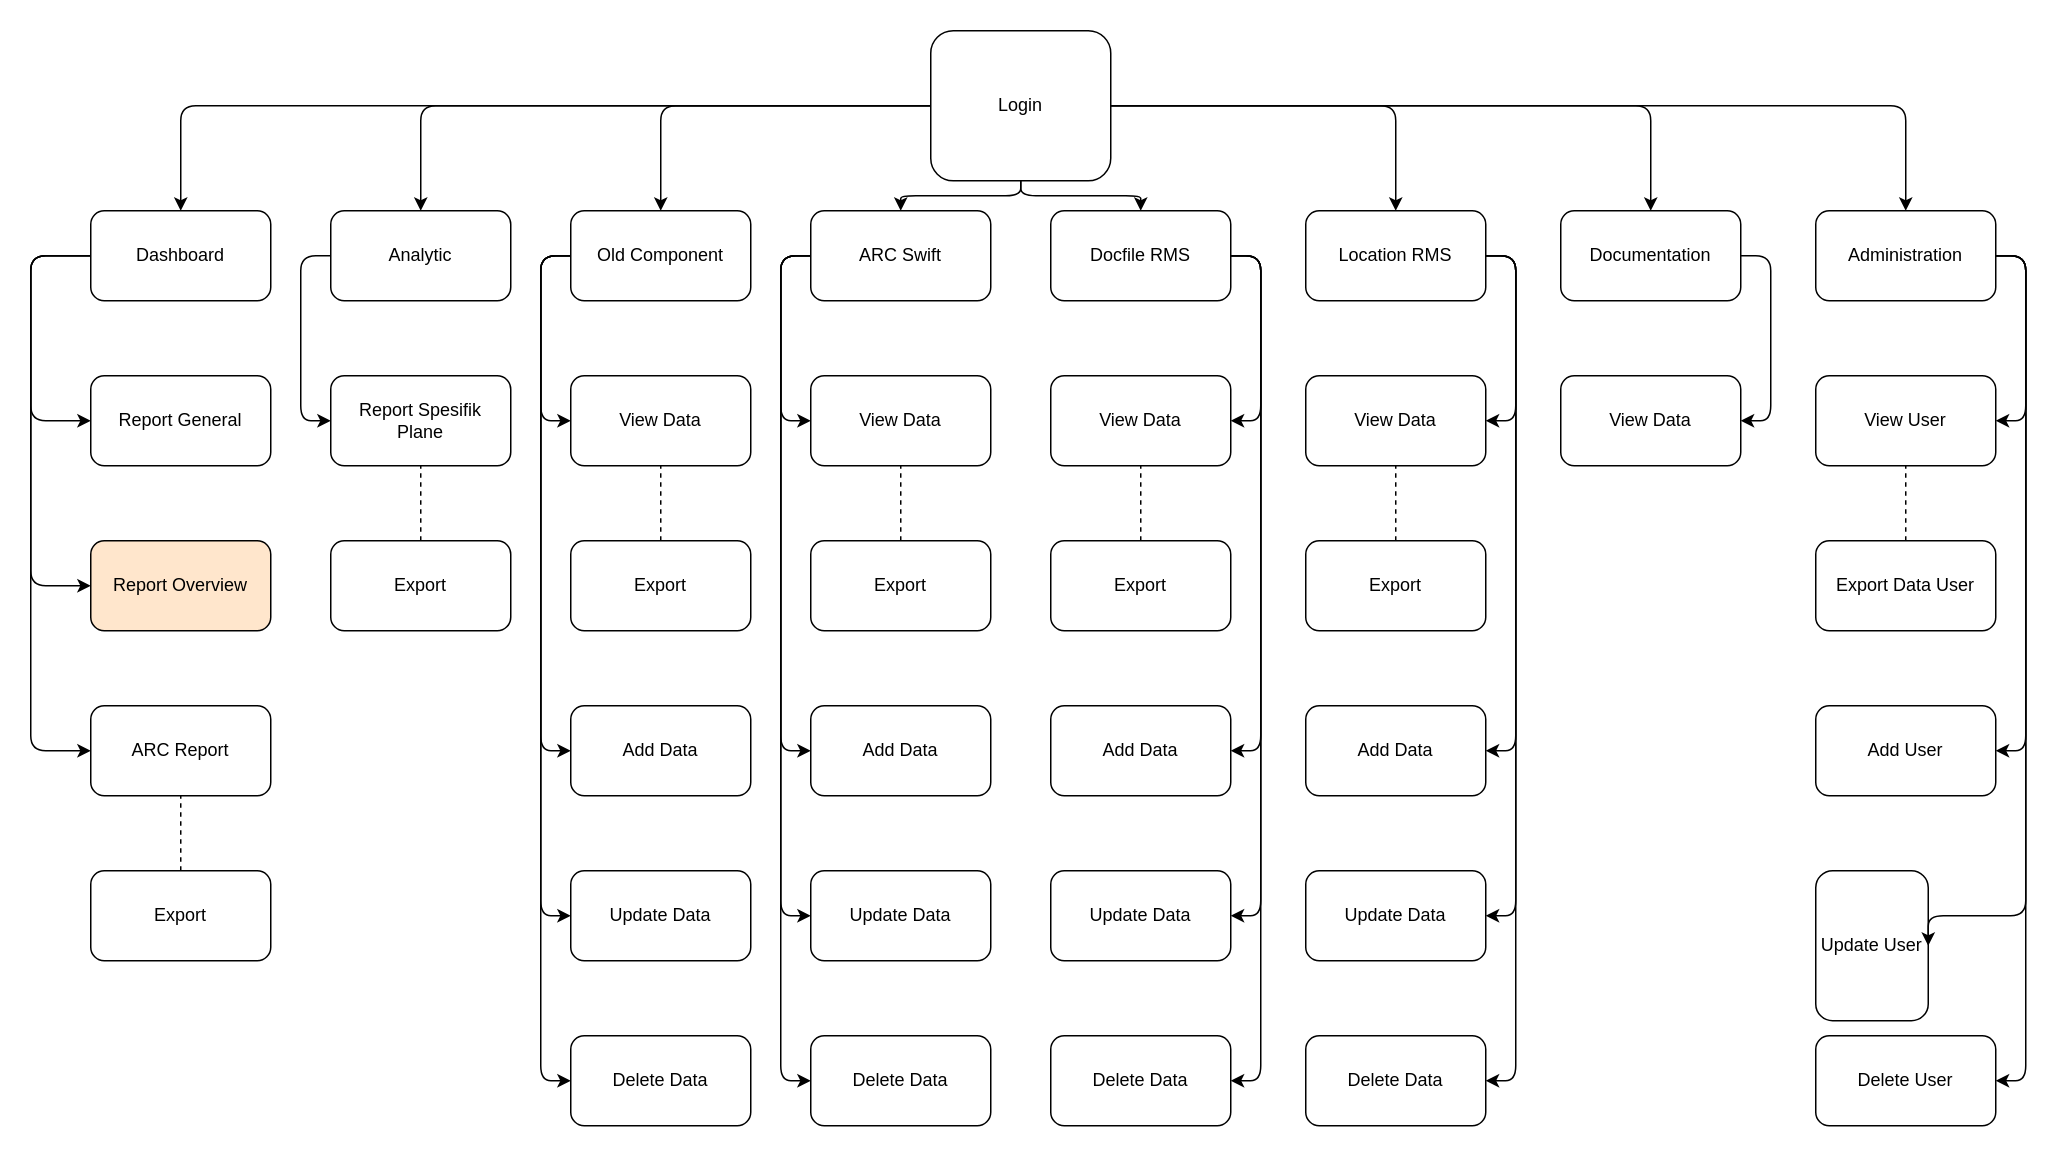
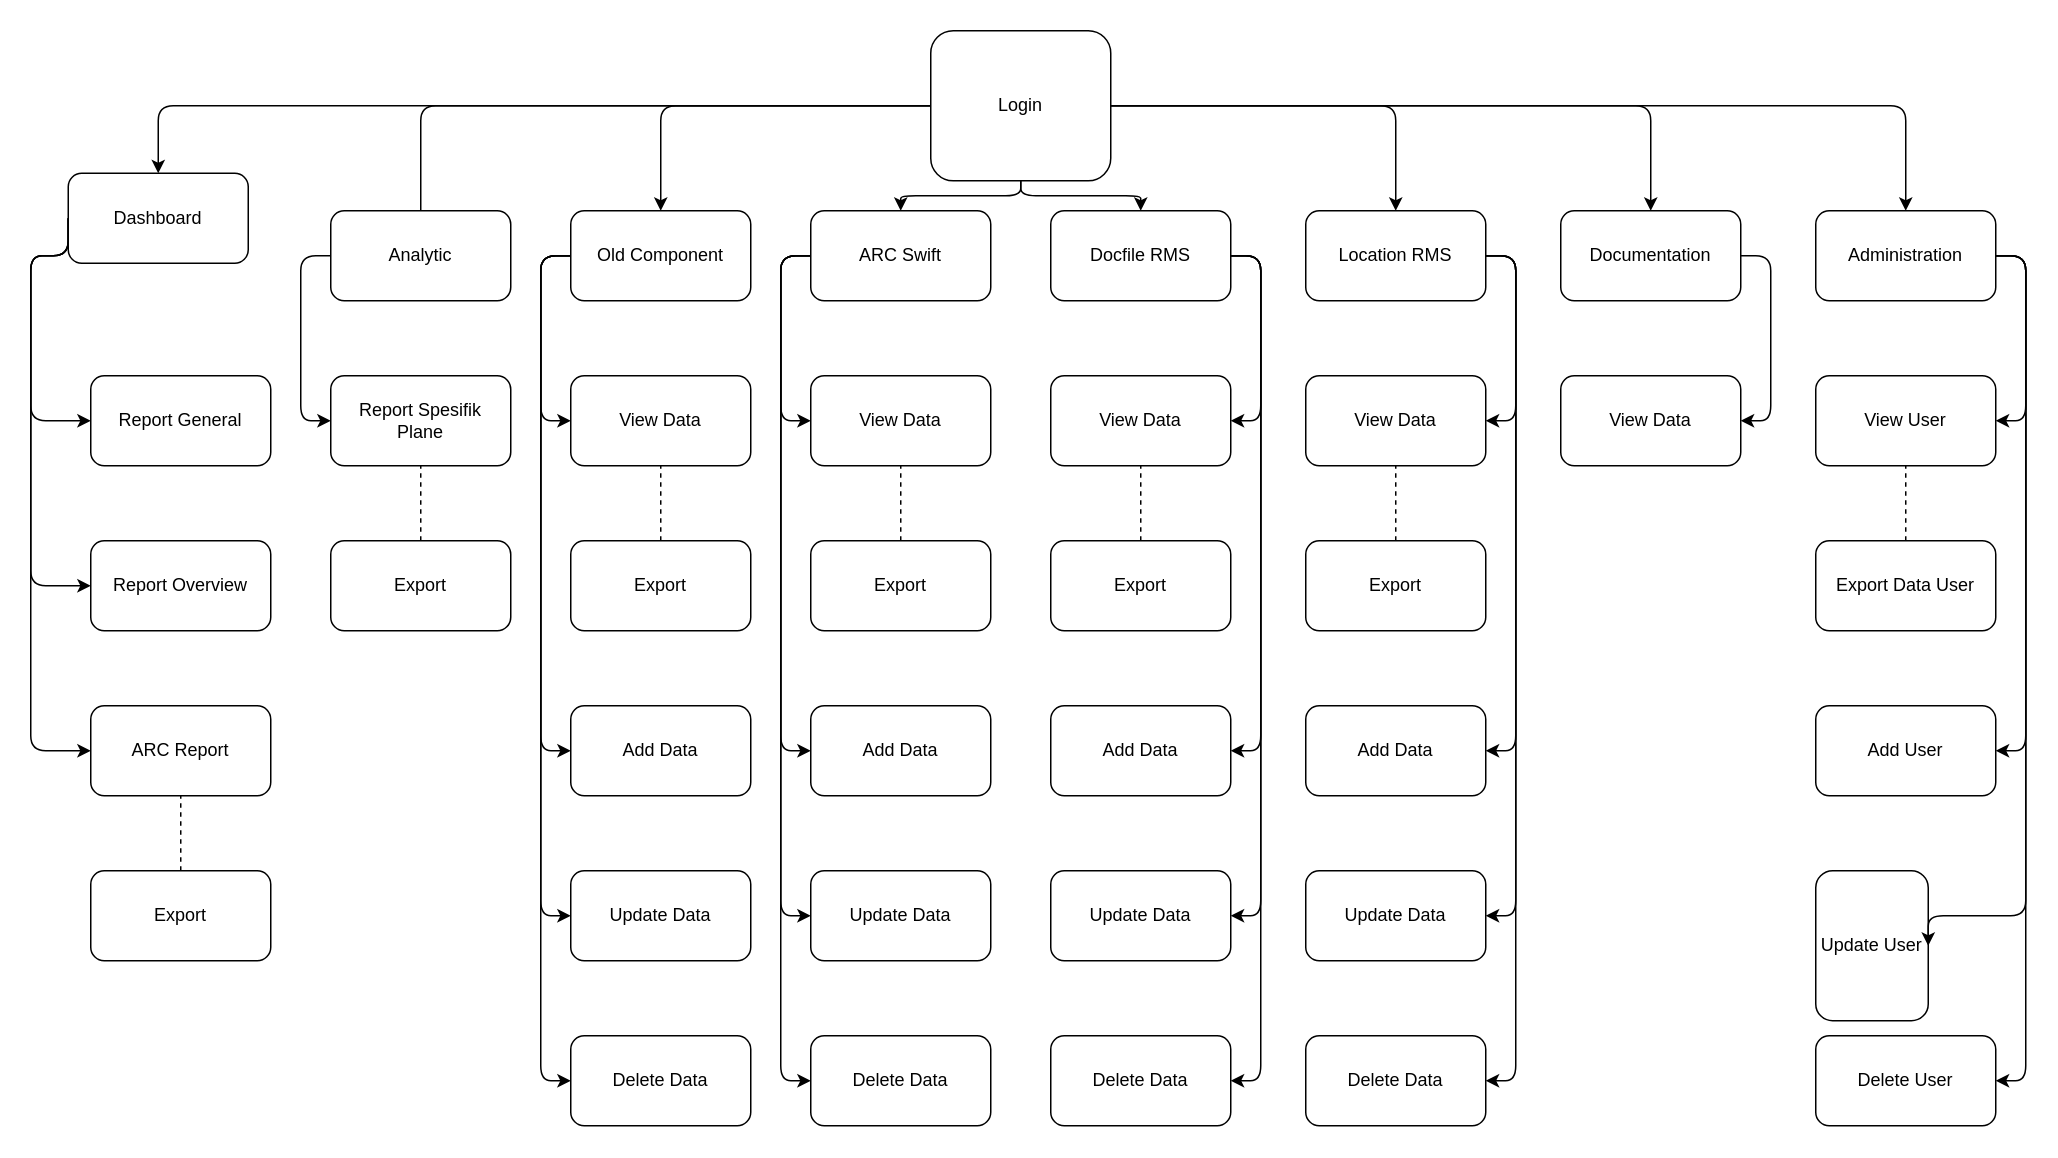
edge "Login" -> "Analytic": arrowhead classic -> none
node "Dashboard": moved (181, 256) -> (158, 218)
node "Report Overview": fillcolor #ffe6cc -> #ffffff
